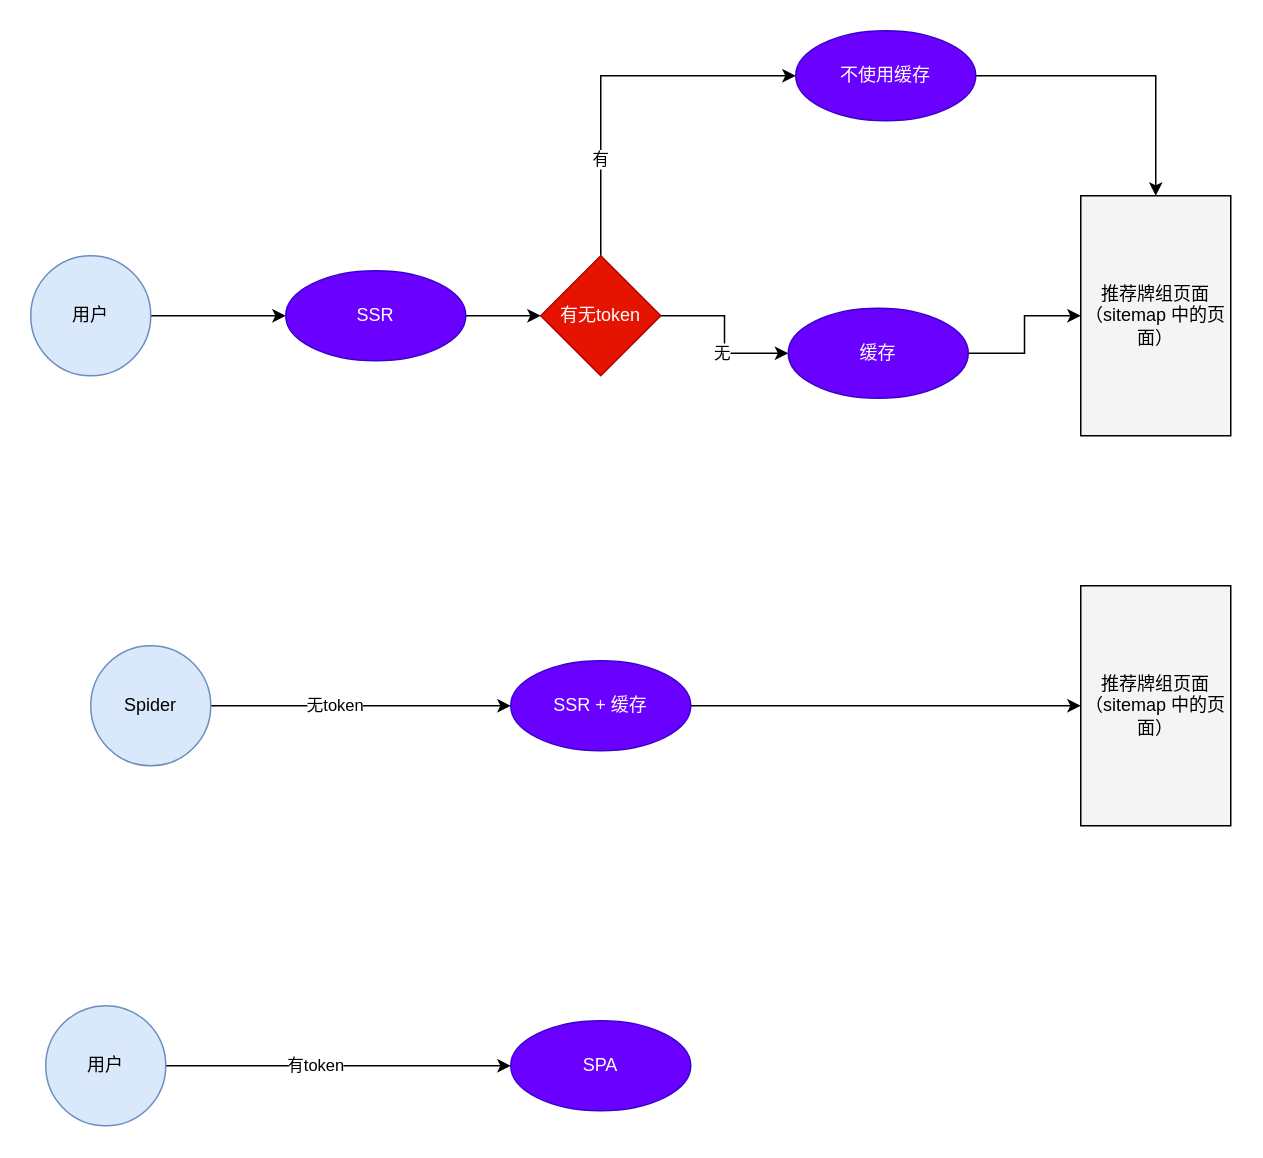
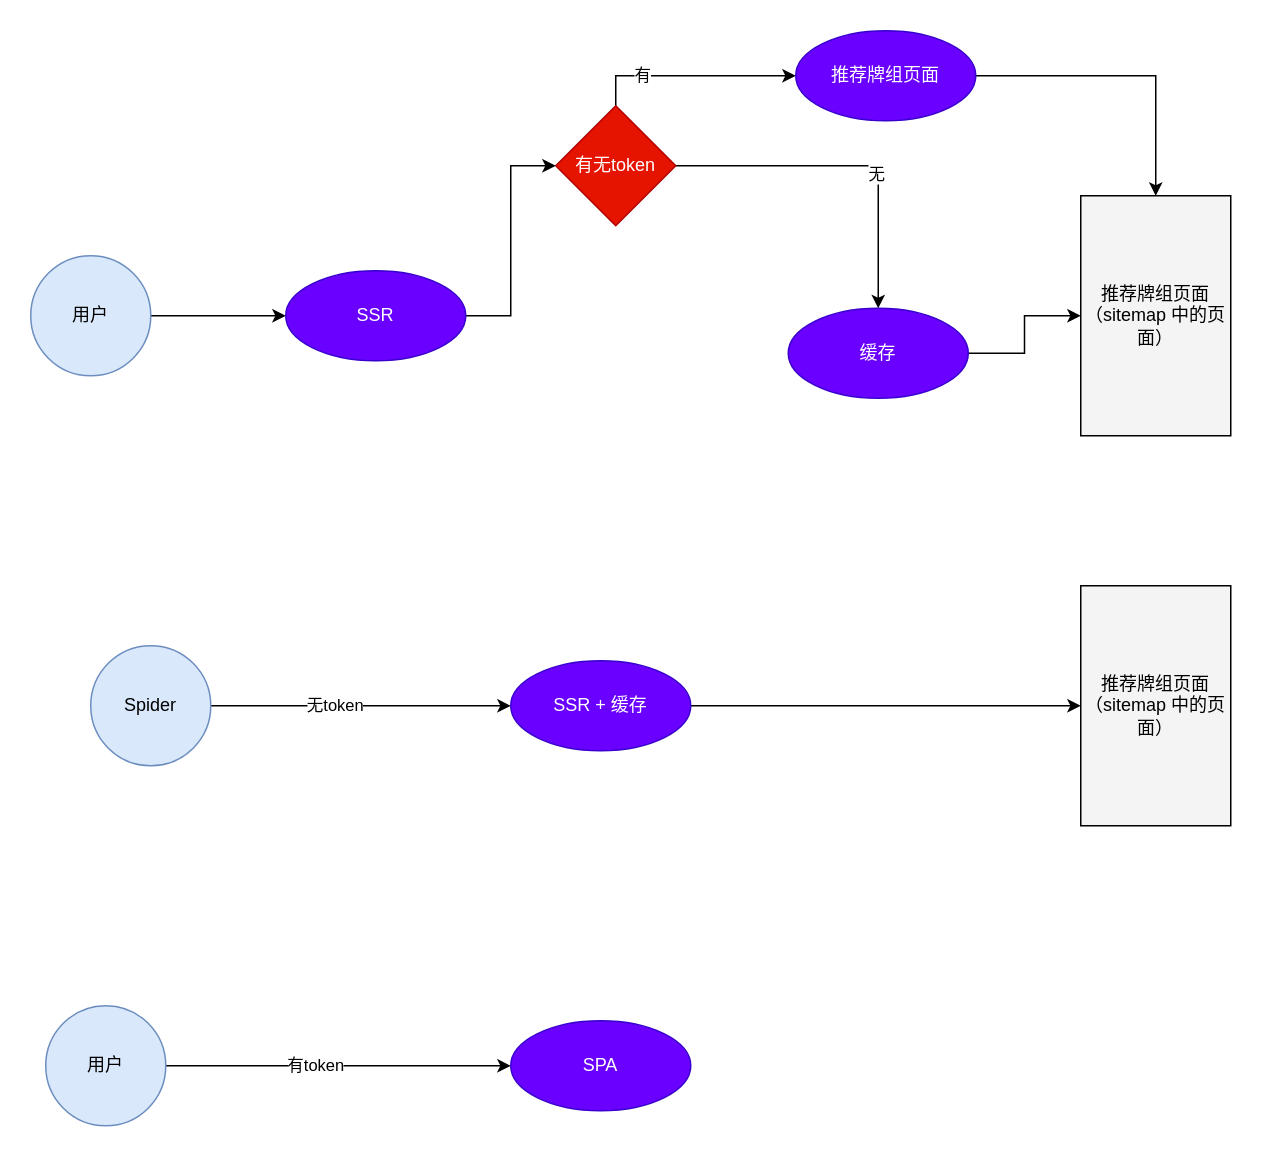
node "不使用缓存": label "不使用缓存" -> "推荐牌组页面"
node "有无token": moved (601, 316) -> (616, 166)
